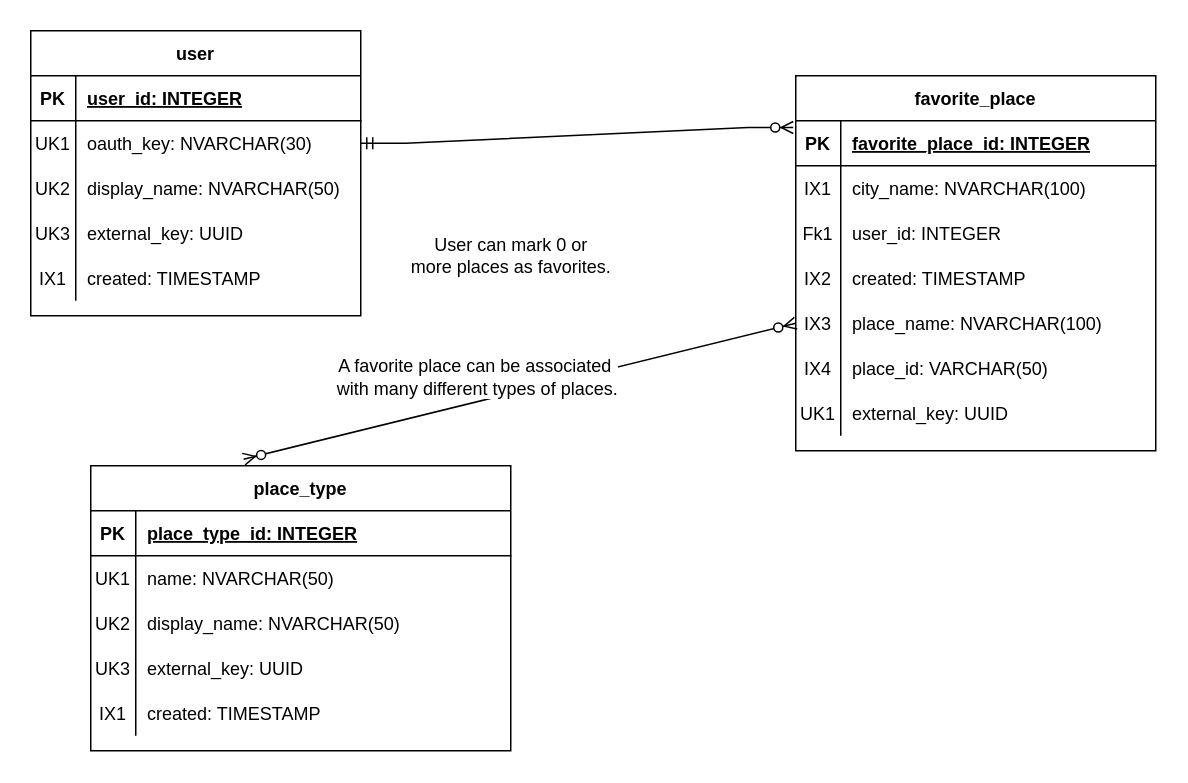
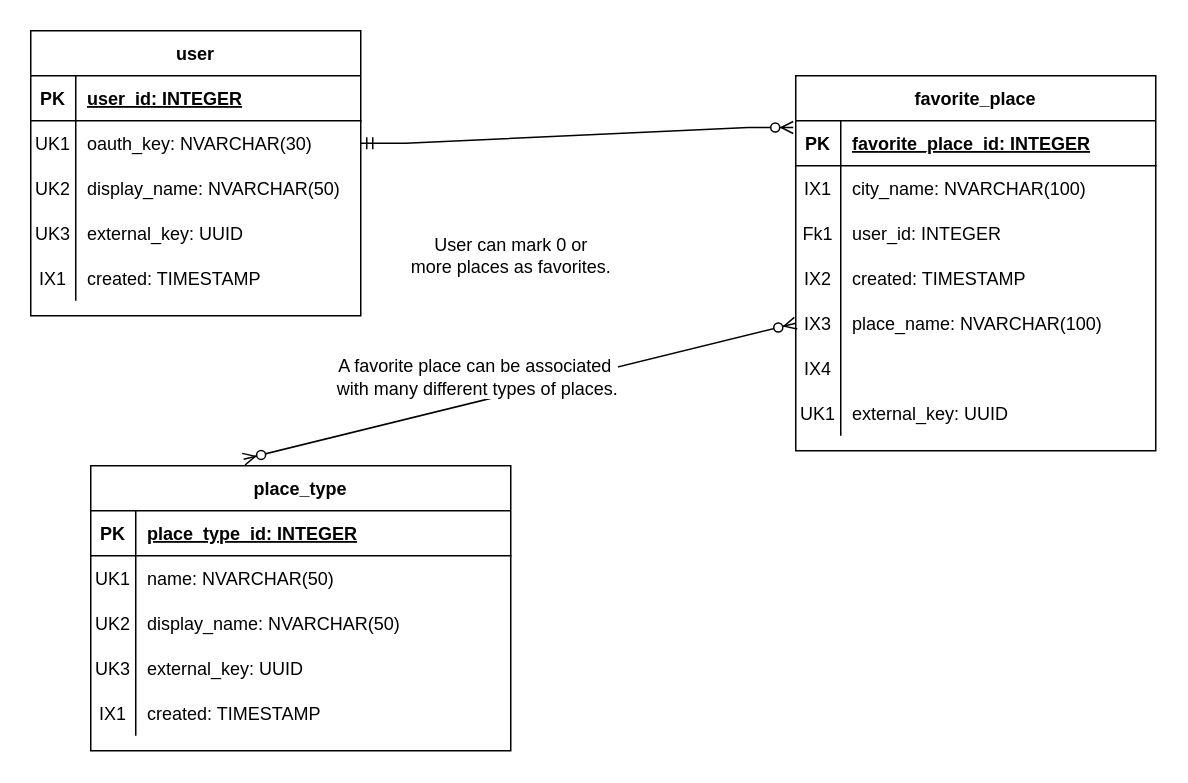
node "place_id: VARCHAR(50)": removed
